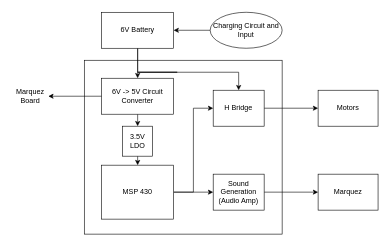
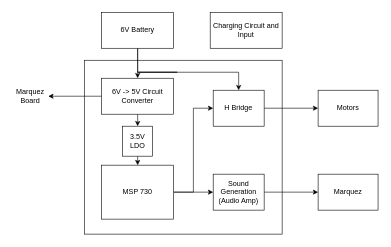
edge "Charging Circuit and Input" -> "6V Battery": removed
node "Charging Circuit and Input": shape ellipse -> rectangle
node "MSP 430": label "MSP 430" -> "MSP 730"
